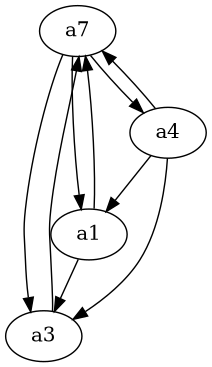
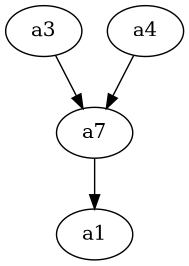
edge "a7" -> "a4": removed
edge "a1" -> "a7": removed
edge "a7" -> "a3": removed
edge "a4" -> "a1": removed
edge "a4" -> "a3": removed
edge "a1" -> "a3": removed
